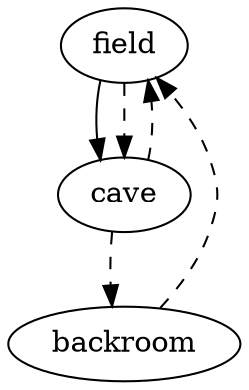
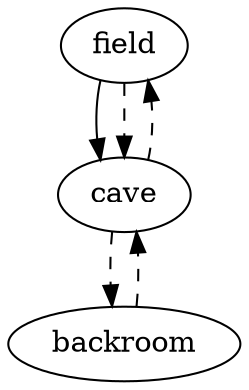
edge "backroom" -> "field": now "backroom" -> "cave"
